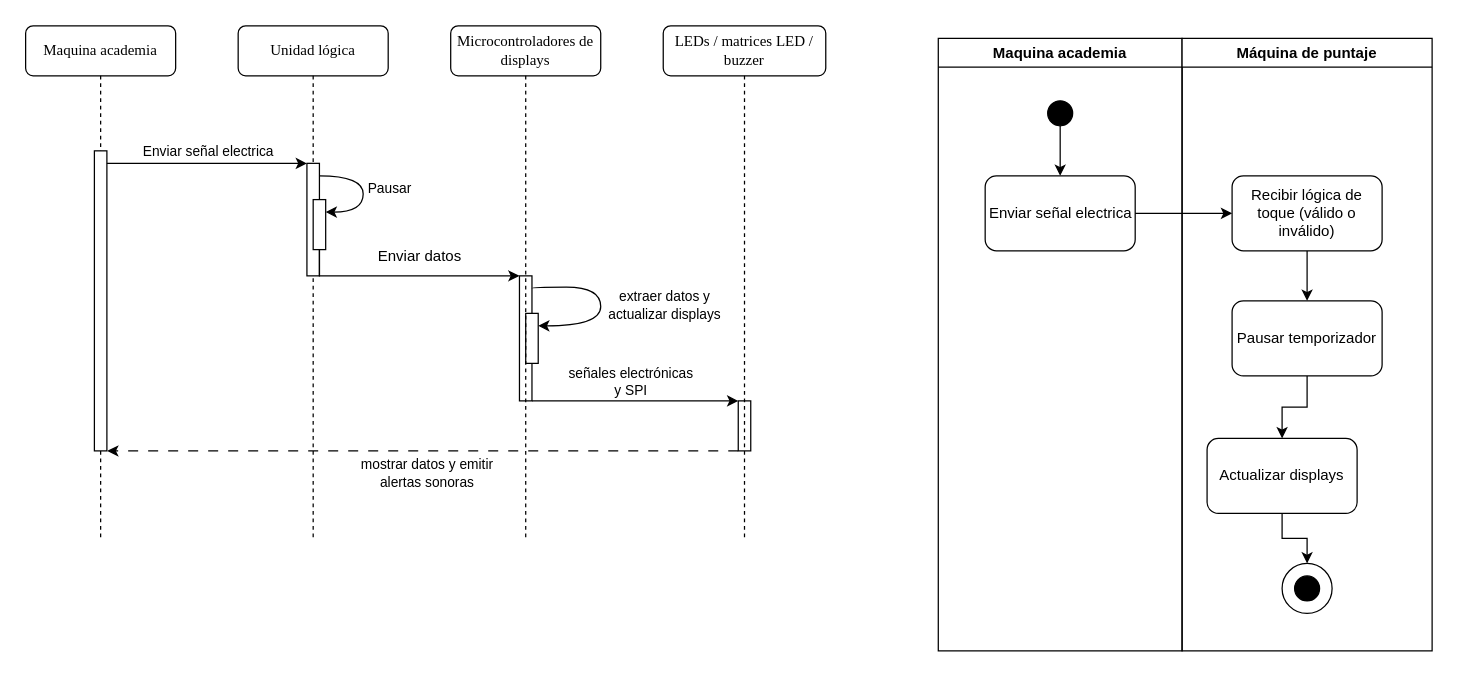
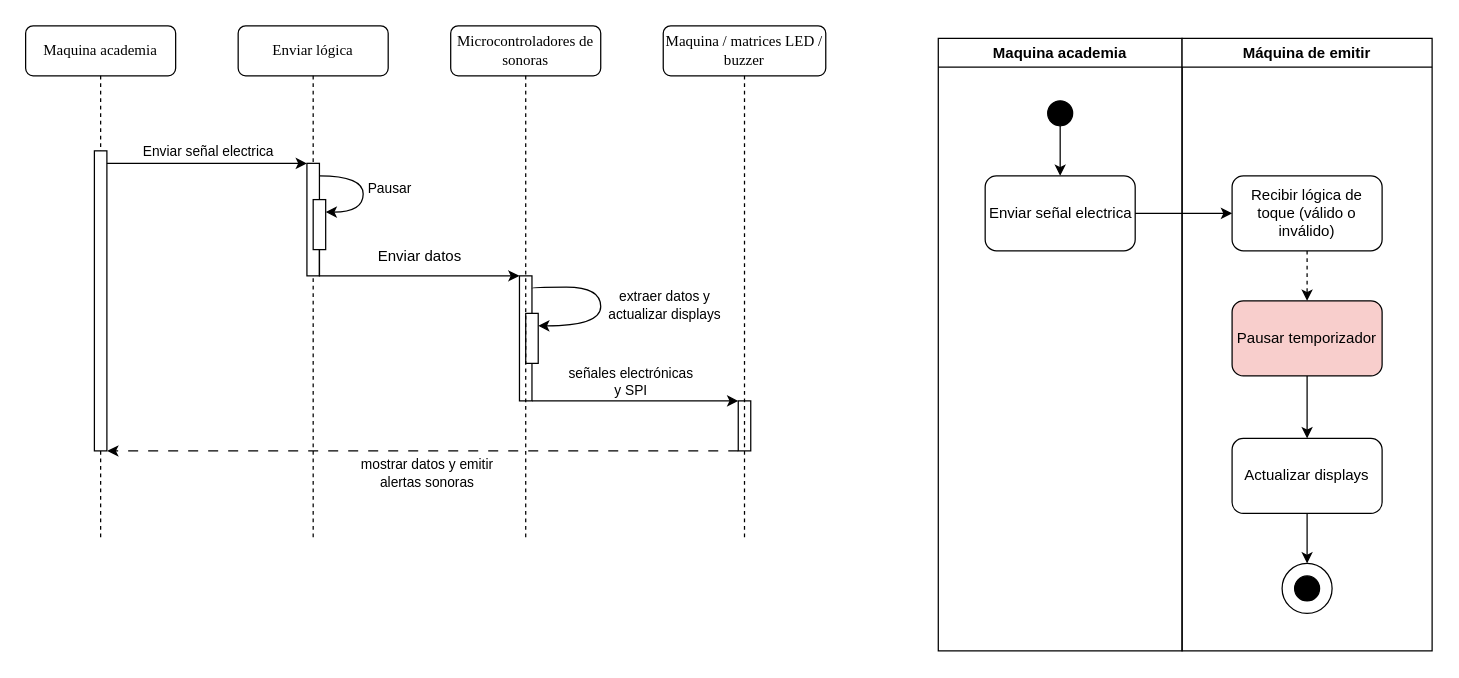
node "Unidad lógica": label "Unidad lógica" -> "Enviar lógica"
node "Microcontroladores de displays": label "Microcontroladores de displays" -> "Microcontroladores de sonoras"
node "LEDs / matrices LED / buzzer": label "LEDs / matrices LED / buzzer" -> "Maquina / matrices LED / buzzer"
node "Máquina de puntaje": label "Máquina de puntaje" -> "Máquina de emitir"
edge "Recibir lógica de toque (válido o inválido)" -> "Pausar temporizador": style solid -> dashed
node "Pausar temporizador": fillcolor #ffffff -> #f8cecc
node "Actualizar displays": moved (1282, 476) -> (1307, 476)
